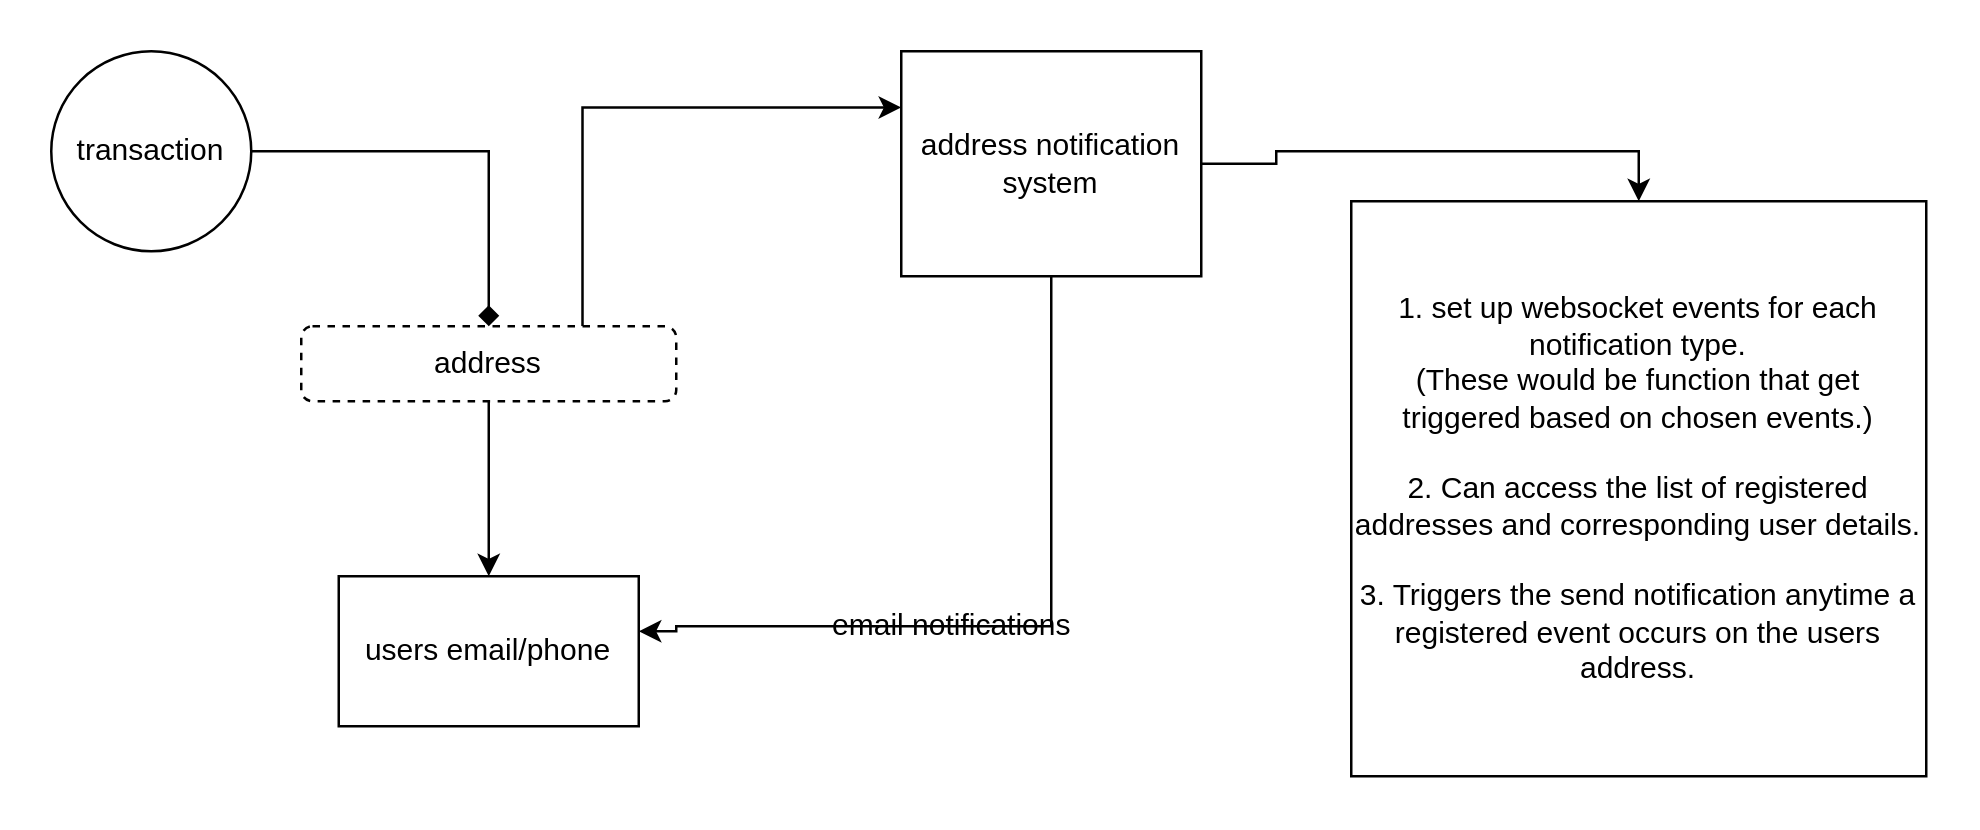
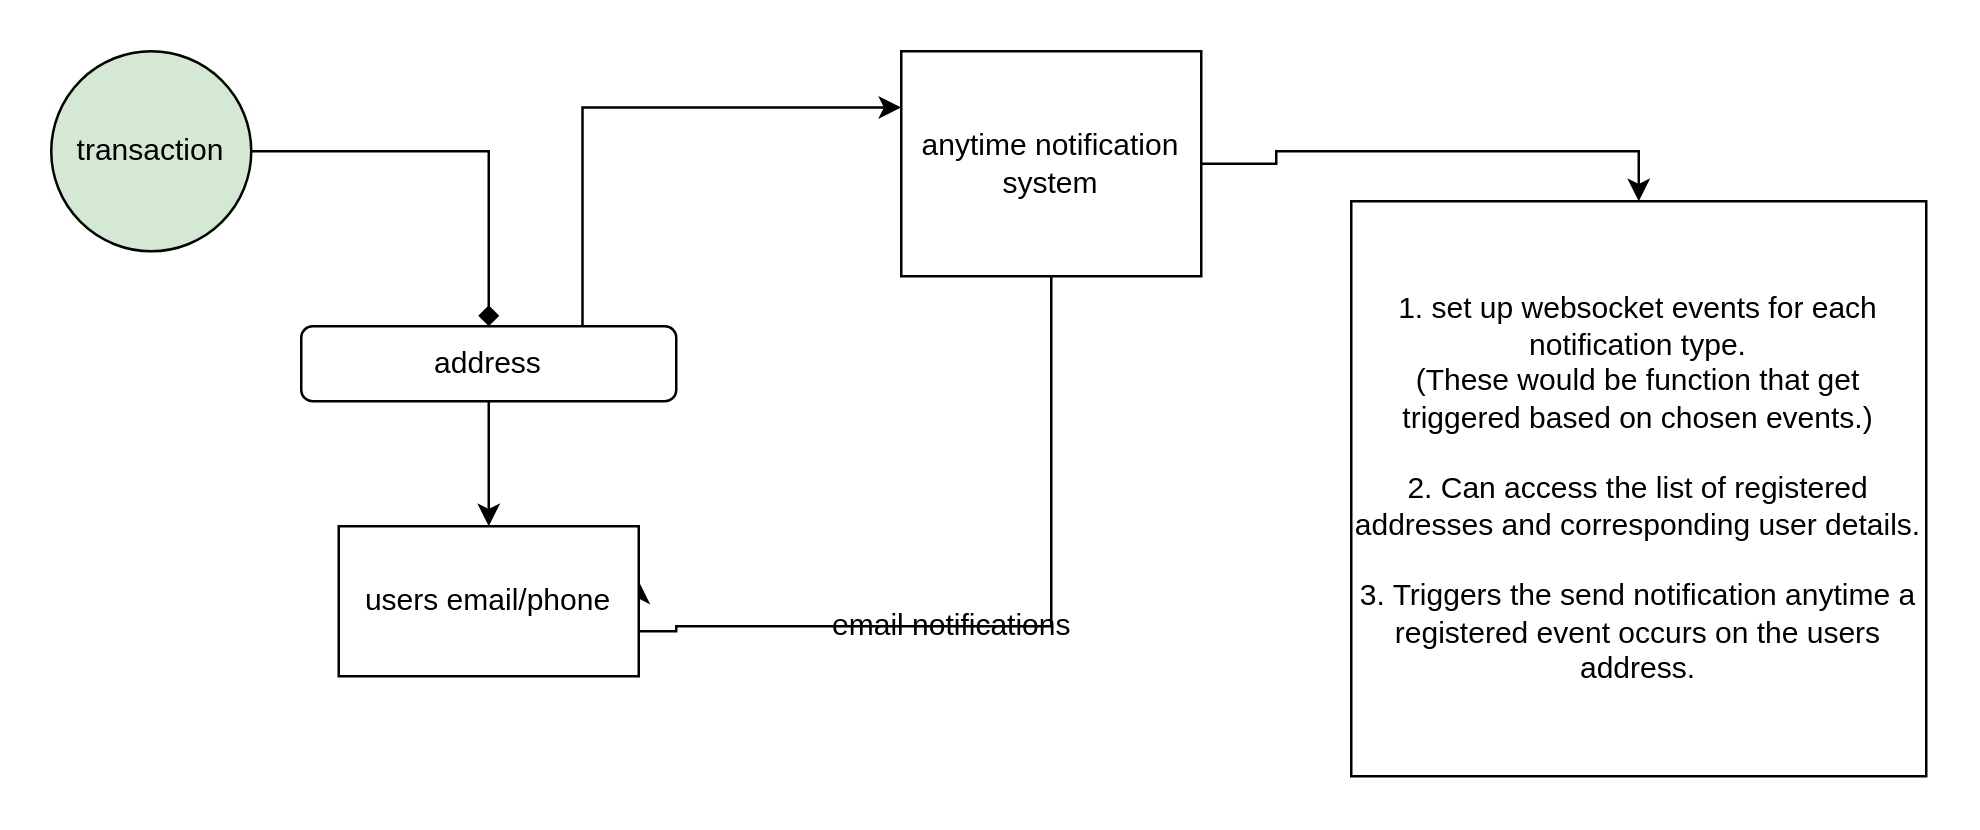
node "transaction": fillcolor #ffffff -> #d5e8d4
node "address notification system": label "address notification system" -> "anytime notification system"
node "address": style dashed -> solid
node "users email/phone": moved (489, 651) -> (489, 601)
